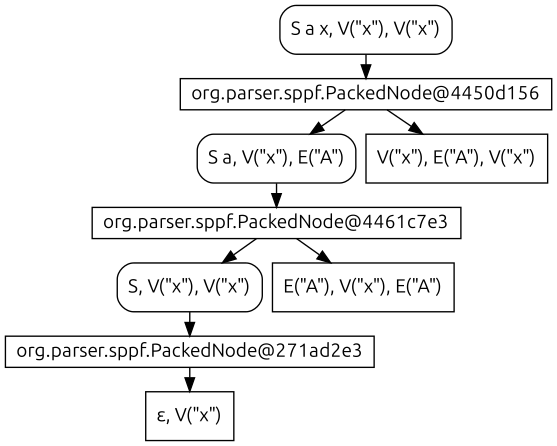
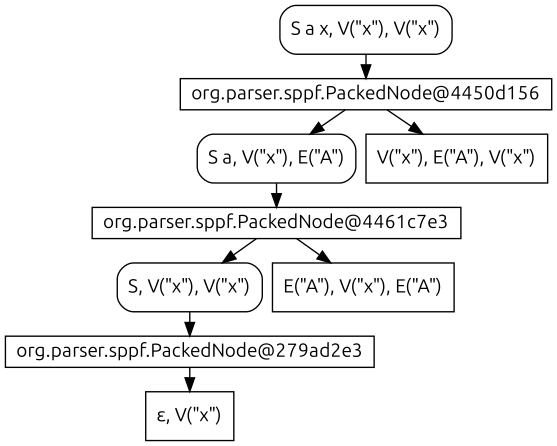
node "org.parser.sppf.PackedNode@271ad2e3": label "org.parser.sppf.PackedNode@271ad2e3" -> "org.parser.sppf.PackedNode@279ad2e3"
